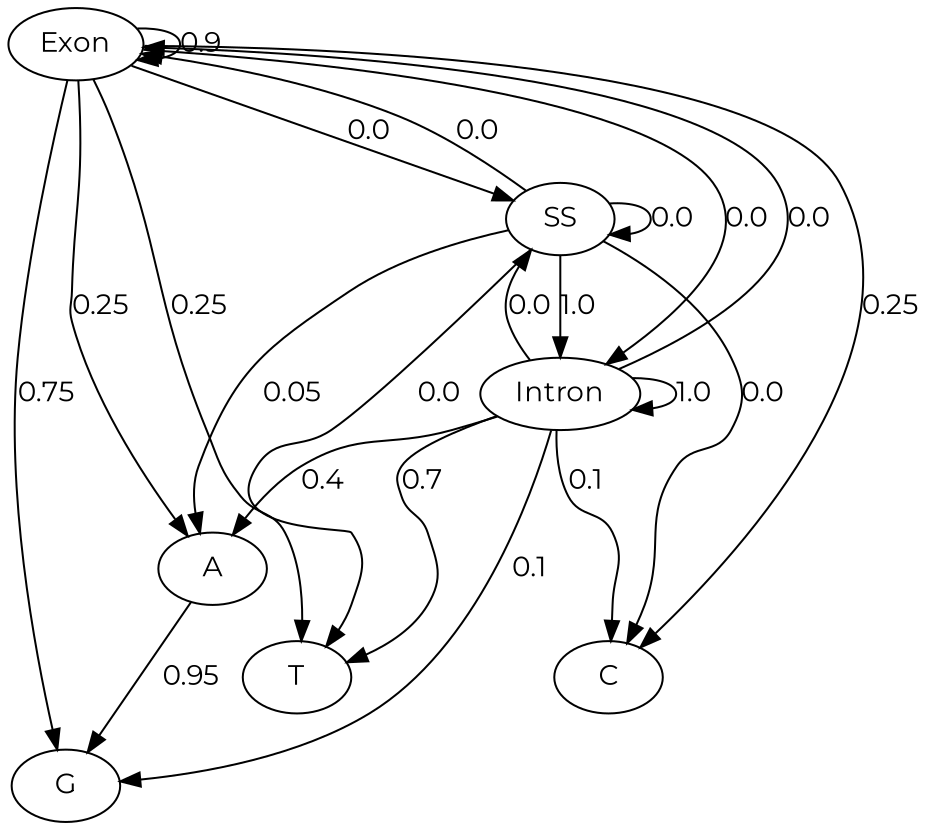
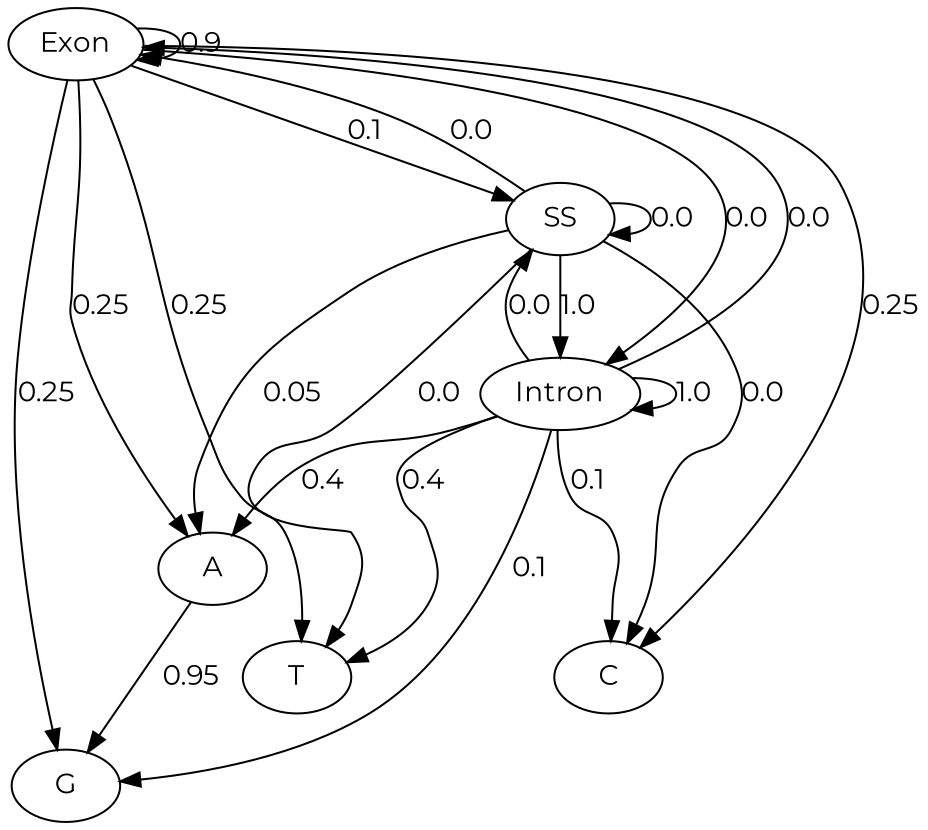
edge "Exon" -> "SS": label "0.0" -> "0.1"
edge "Exon" -> "G": label "0.75" -> "0.25"
edge "Intron" -> "T": label "0.7" -> "0.4"
